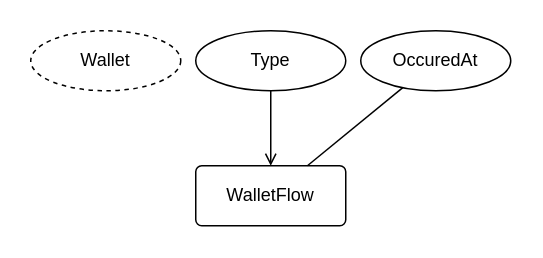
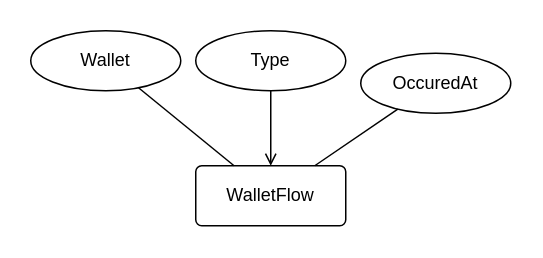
node "Wallet": style dashed -> solid
node "OccuredAt": moved (436, 61) -> (436, 83)
edge "Wallet" -- "WalletFlow": added
